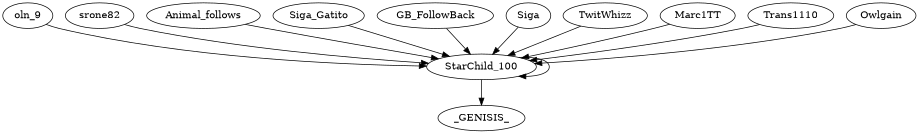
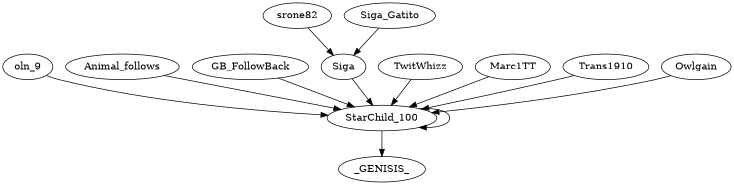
node "Trans1110": label "Trans1110" -> "Trans1910"
edge "Siga_Gatito" -> "StarChild_100": now "Siga_Gatito" -> "Siga"
edge "srone82" -> "StarChild_100": now "srone82" -> "Siga"
